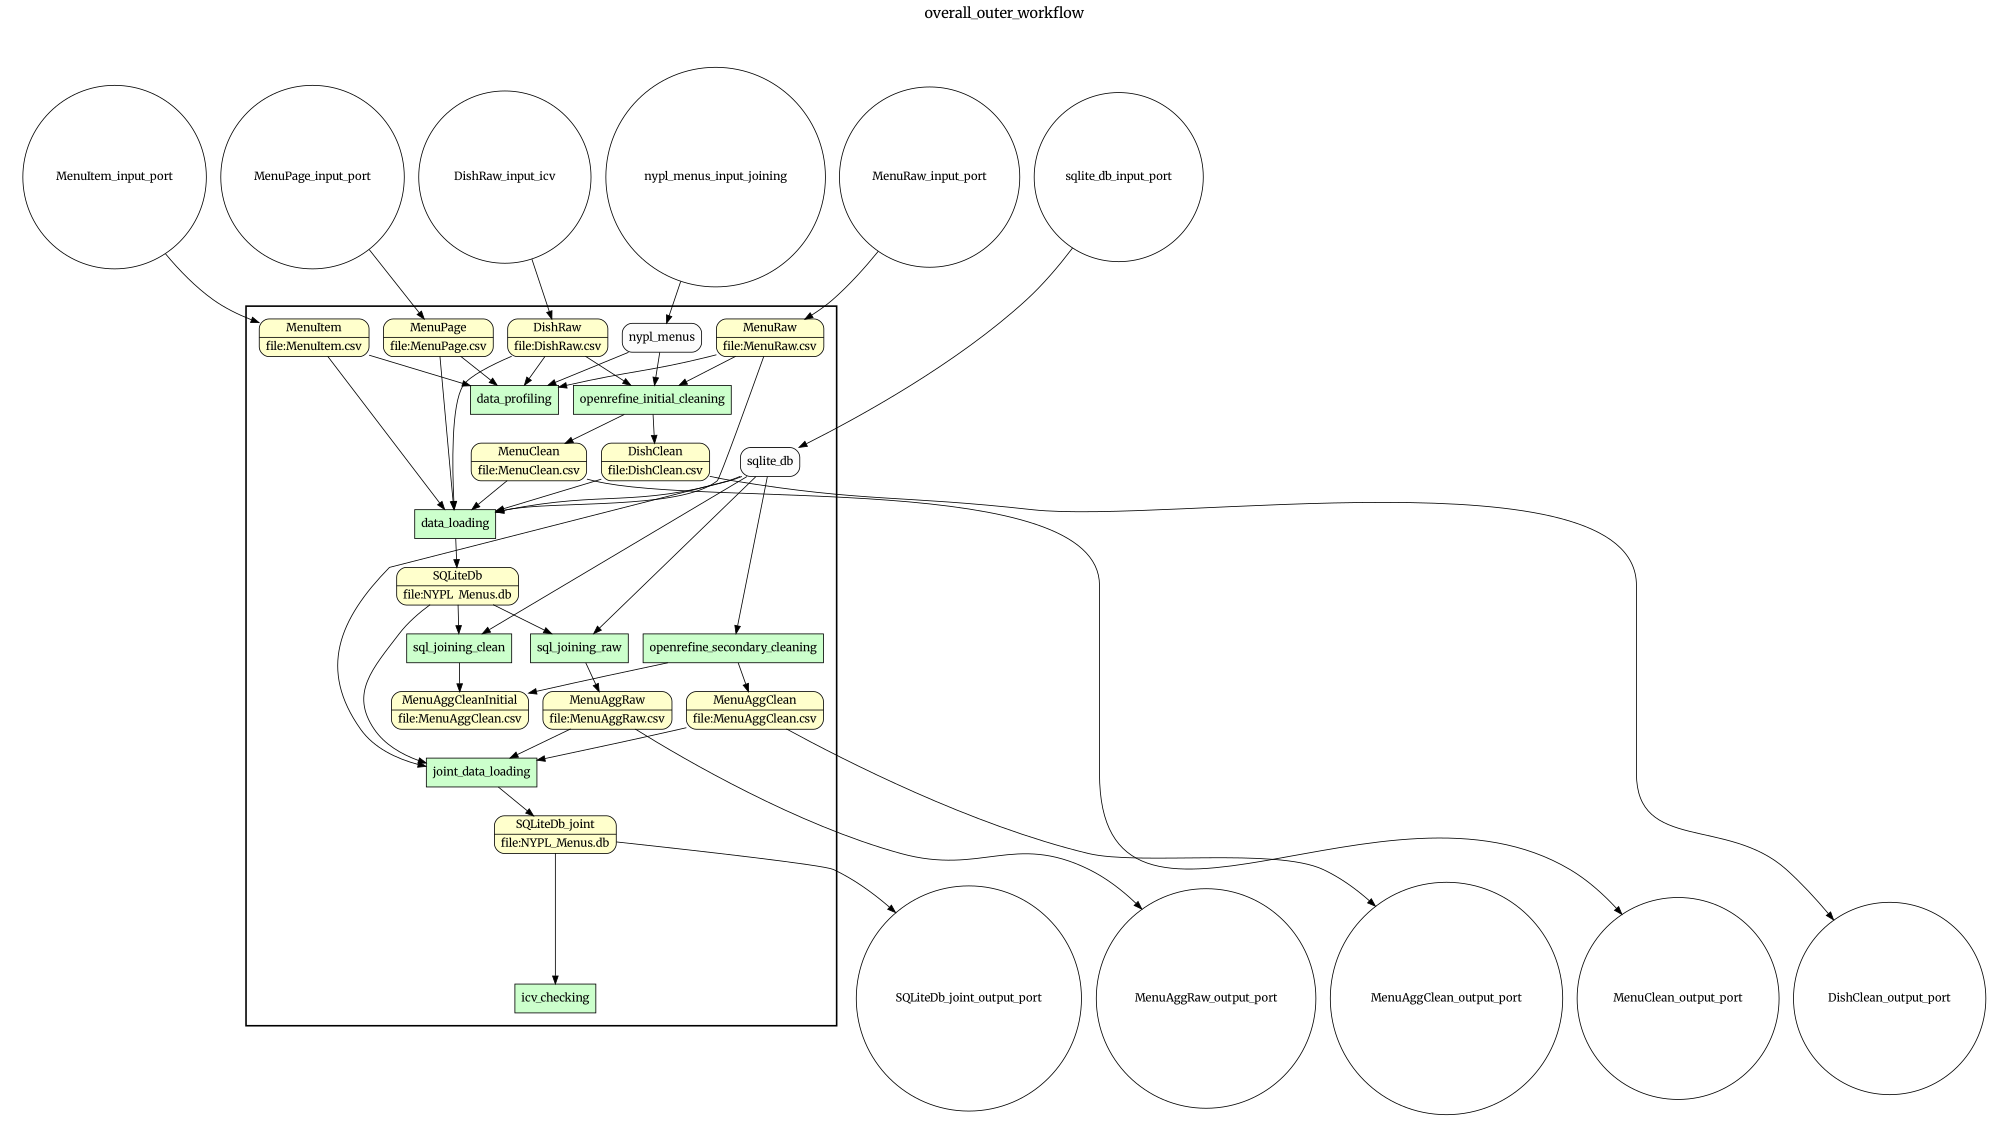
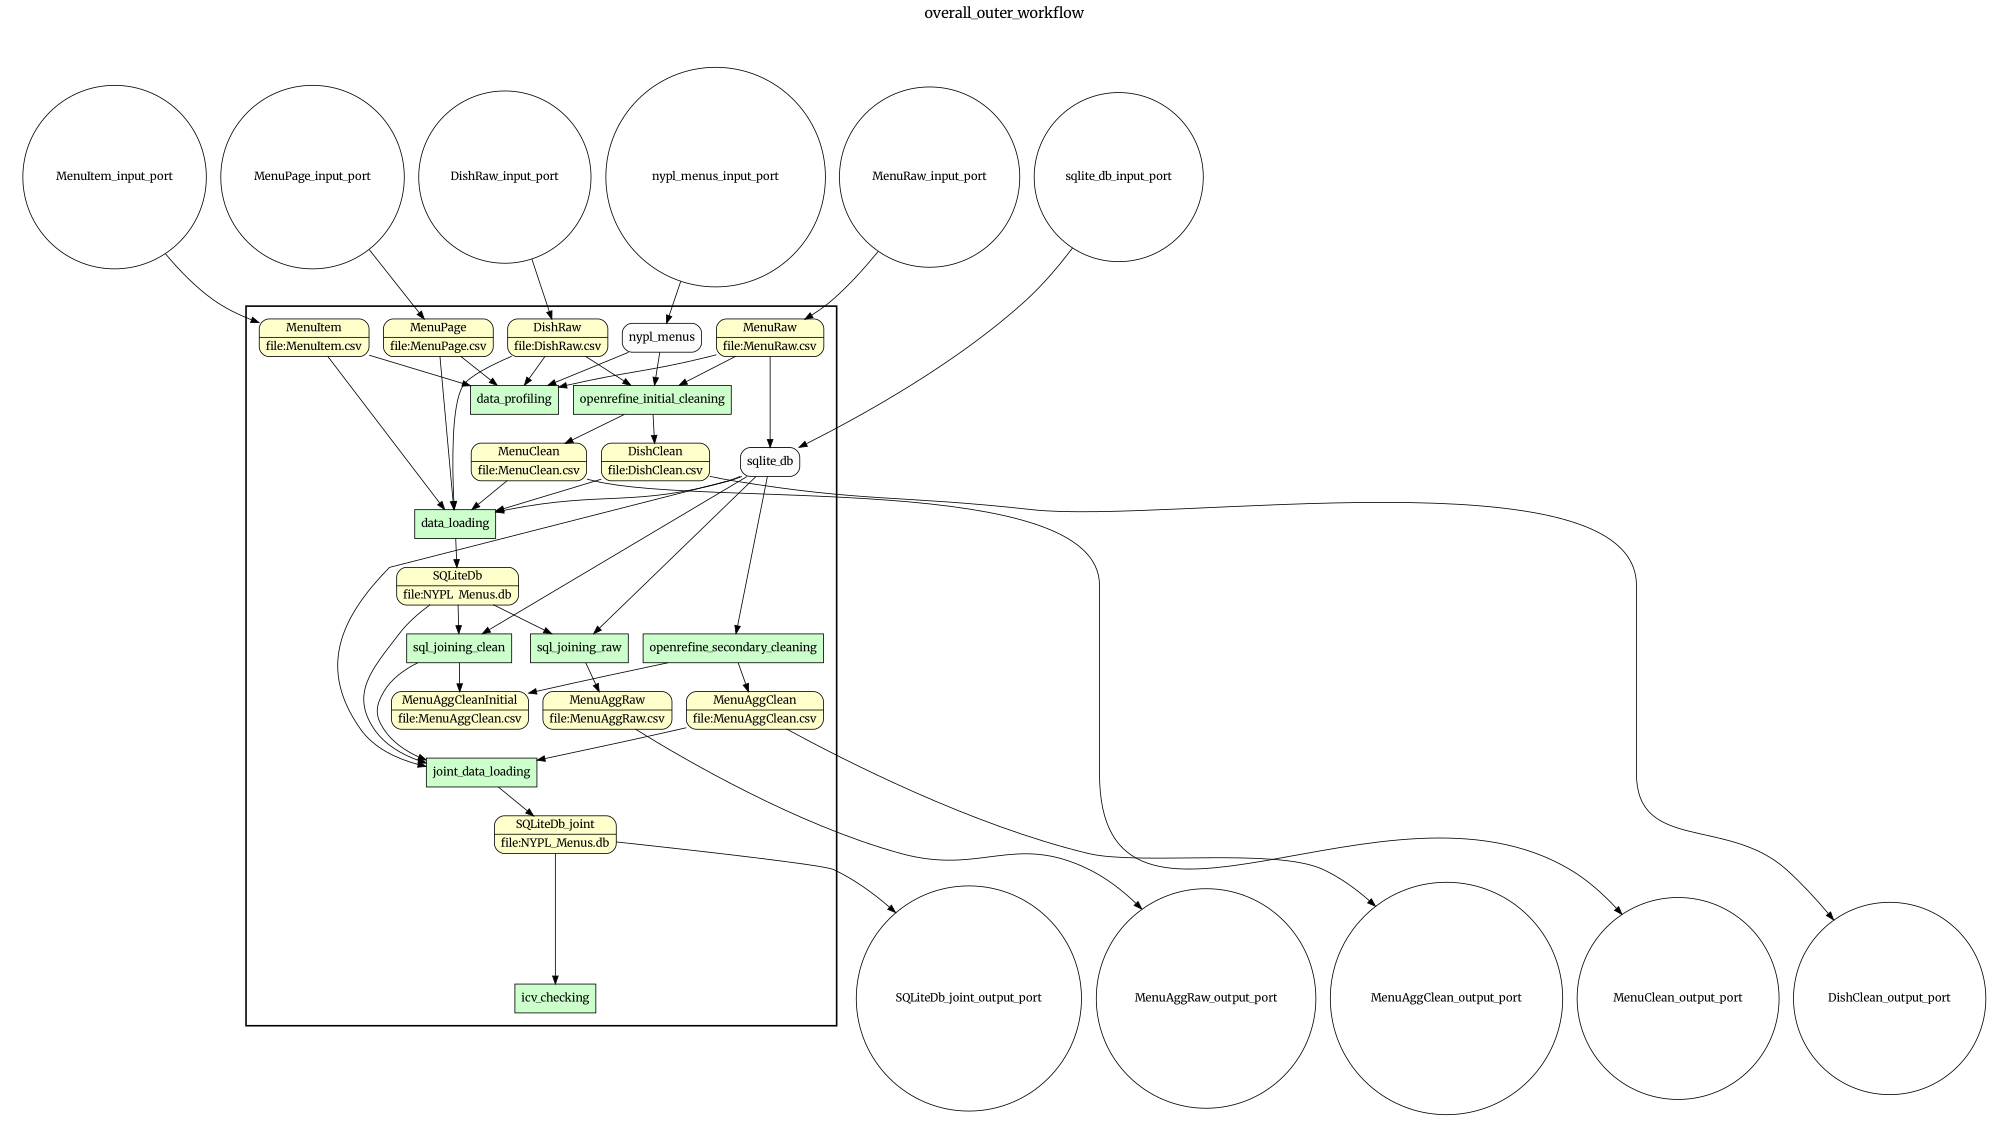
node "DishRaw_input_icv": label "DishRaw_input_icv" -> "DishRaw_input_port"
node "nypl_menus_input_joining": label "nypl_menus_input_joining" -> "nypl_menus_input_port"
edge "MenuRaw" -> "data_loading": now "MenuRaw" -> "sqlite_db"
edge "MenuAggRaw" -> "joint_data_loading": now "sql_joining_clean" -> "joint_data_loading"
